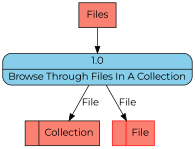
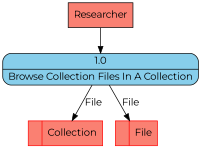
node "Files": label "Files" -> "Researcher"
node "1.0": text "Browse Through Files In A Collection" -> "Browse Collection Files In A Collection"
node "Collection": color black -> red
